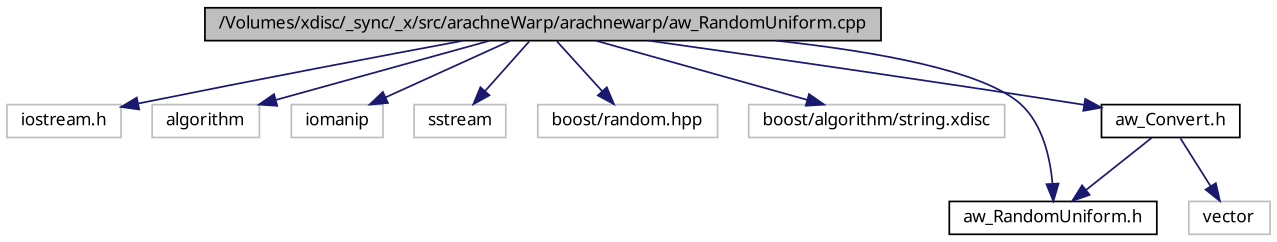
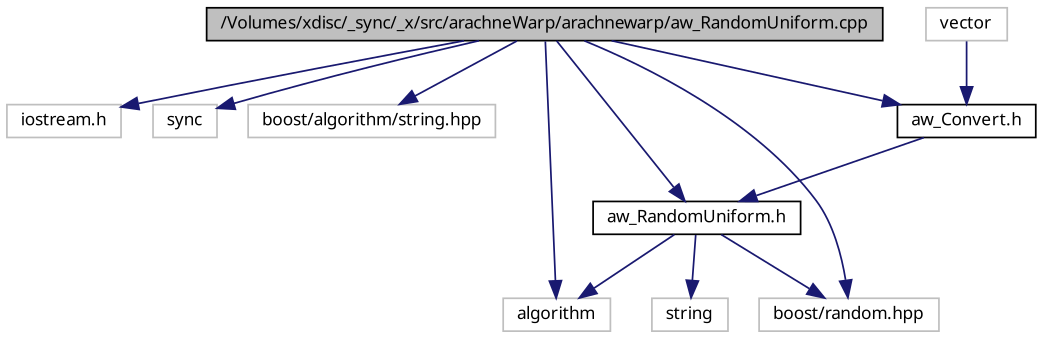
node "iomanip": removed
node "sstream": label "sstream" -> "sync"
node "boost/algorithm/string.xdisc": label "boost/algorithm/string.xdisc" -> "boost/algorithm/string.hpp"
edge "aw_Convert.h" -> "vector": reversed
edge "aw_RandomUniform.h" -> "algorithm": added
edge "aw_RandomUniform.h" -> "boost/random.hpp": added
node "string": added
